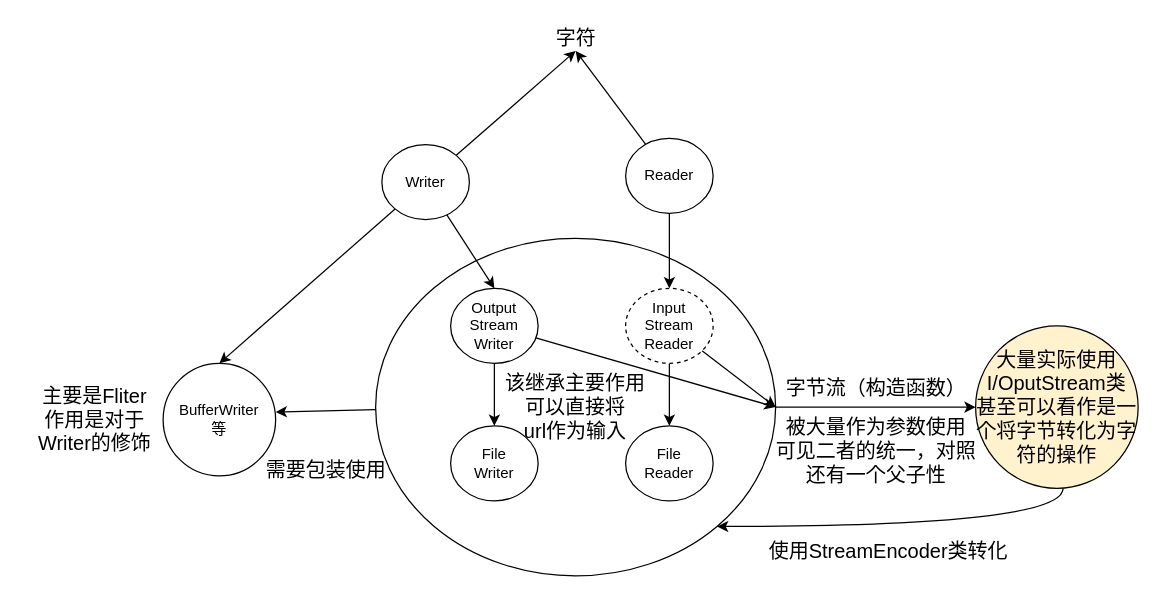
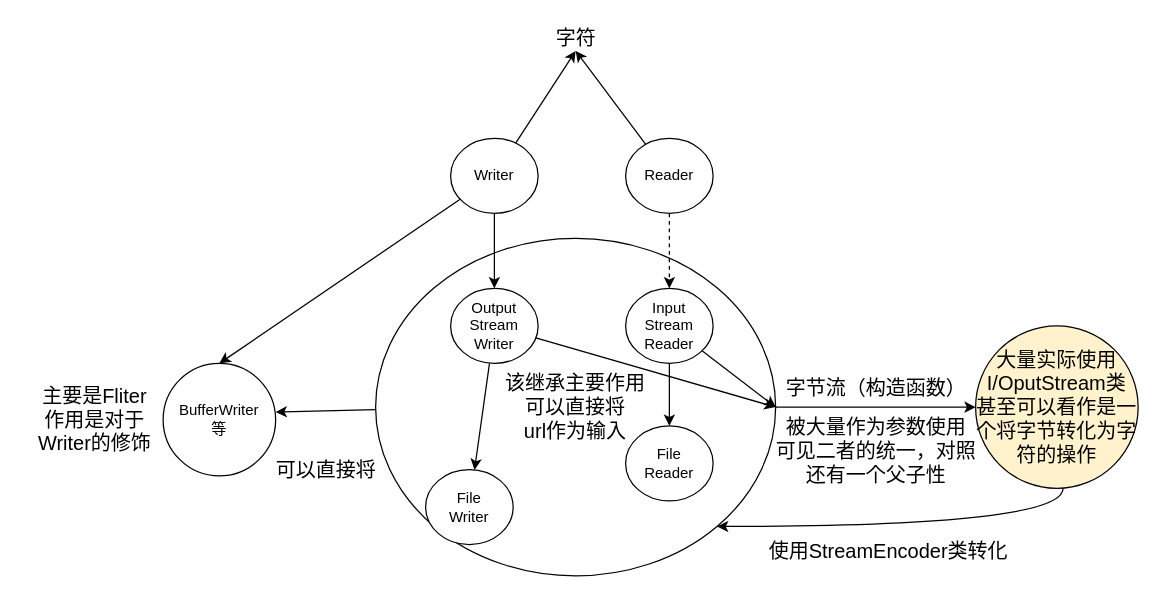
node "Writer": moved (426, 182) -> (494, 176)
edge "Reader" -> "Input Stream Reader": style solid -> dashed
node "Input Stream Reader": style dashed -> solid
node "File Writer": moved (494, 463) -> (469, 507)
node "需要包装使用": label "需要包装使用" -> "可以直接将"
